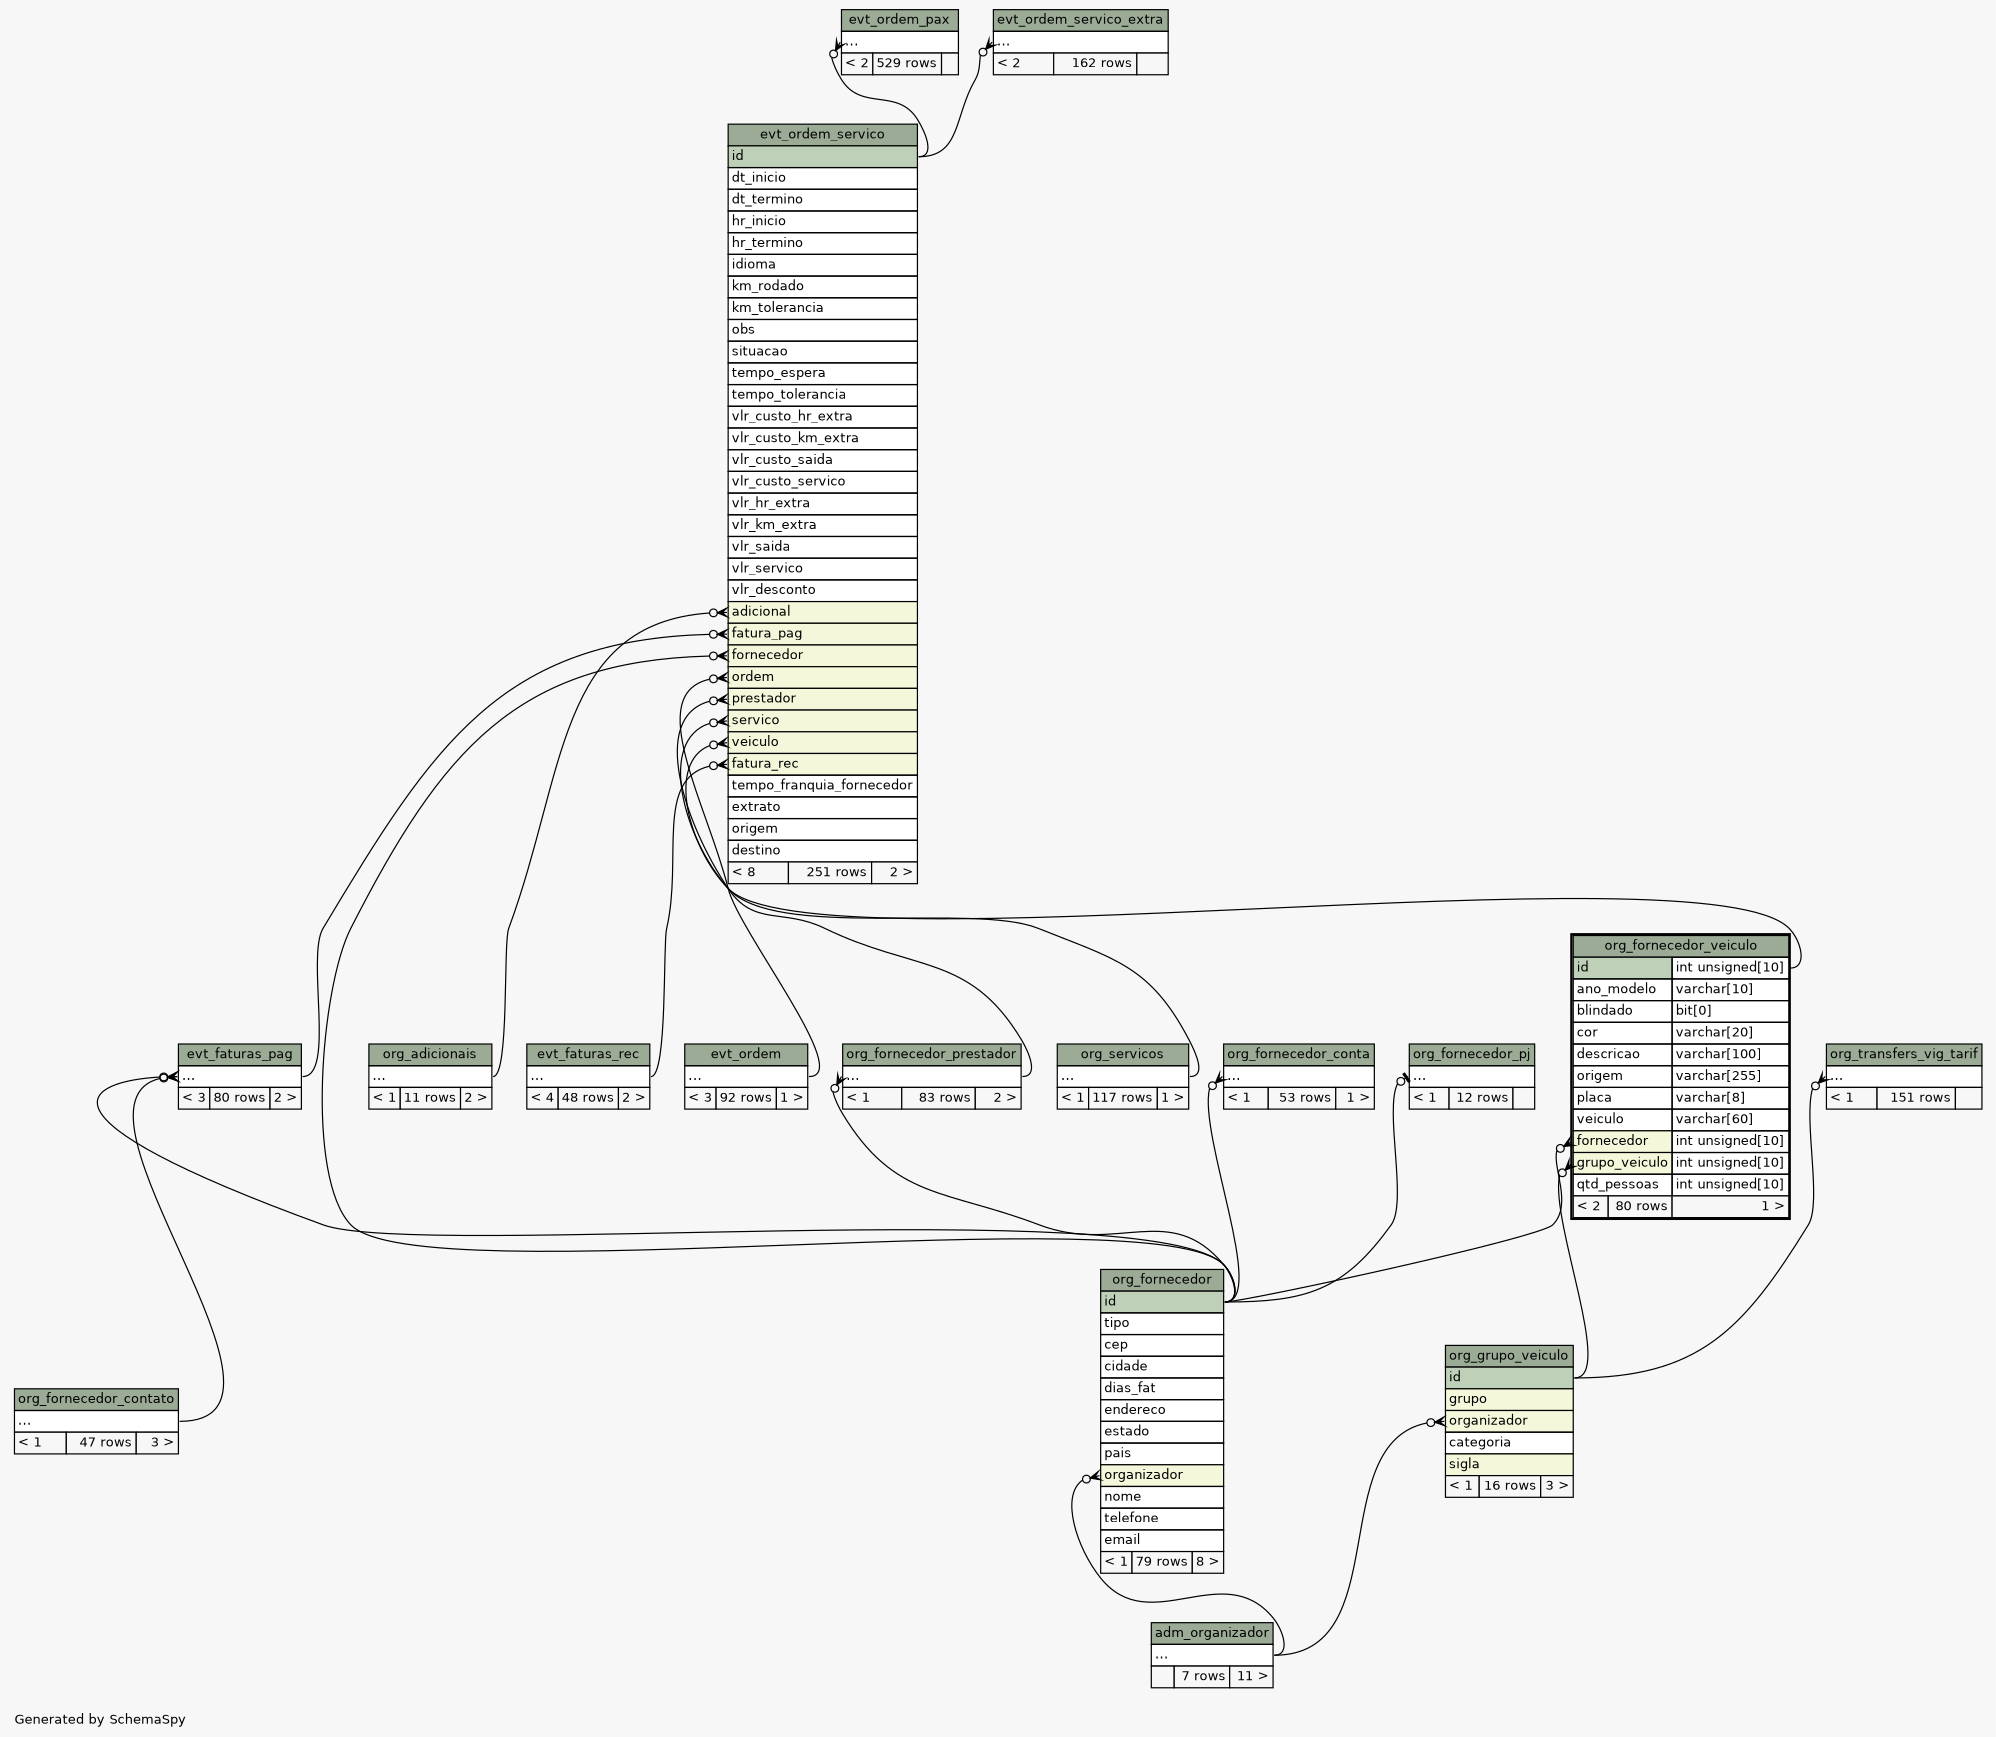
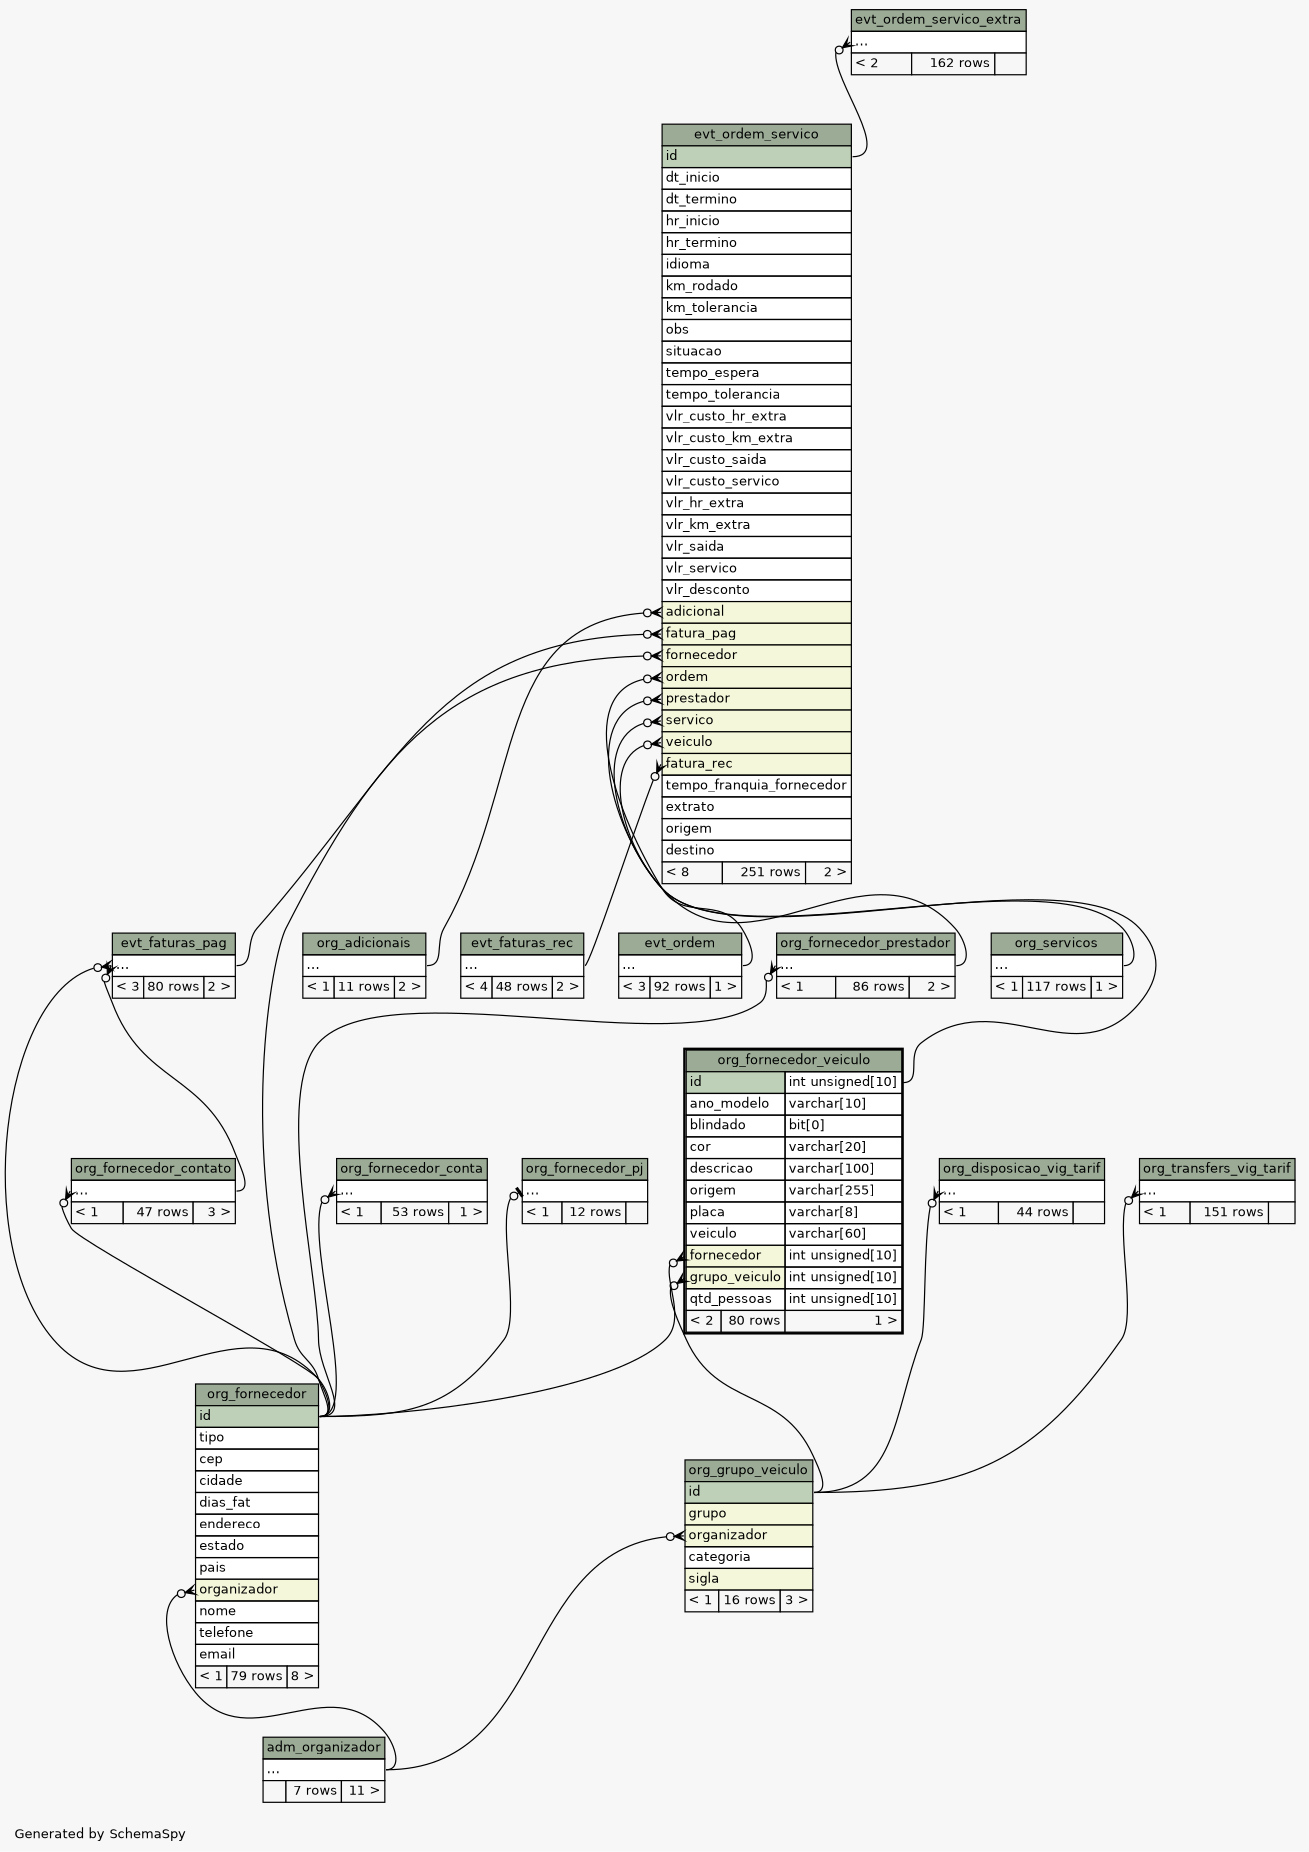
node "evt_ordem_pax": removed
node "org_fornecedor_prestador": text "83 rows" -> "86 rows"
node "org_disposicao_vig_tarif": added
edge "org_fornecedor" -> "org_fornecedor_contato": added
